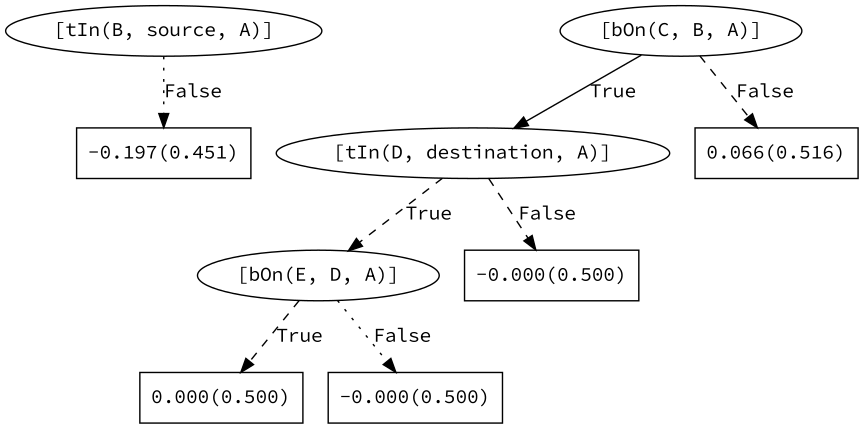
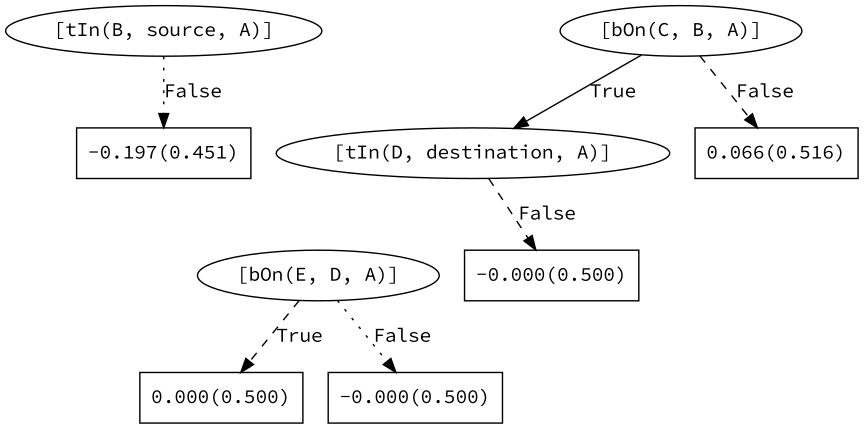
edge "[tIn(D, destination, A)]" -> "[bOn(E, D, A)]": removed, label "True"
